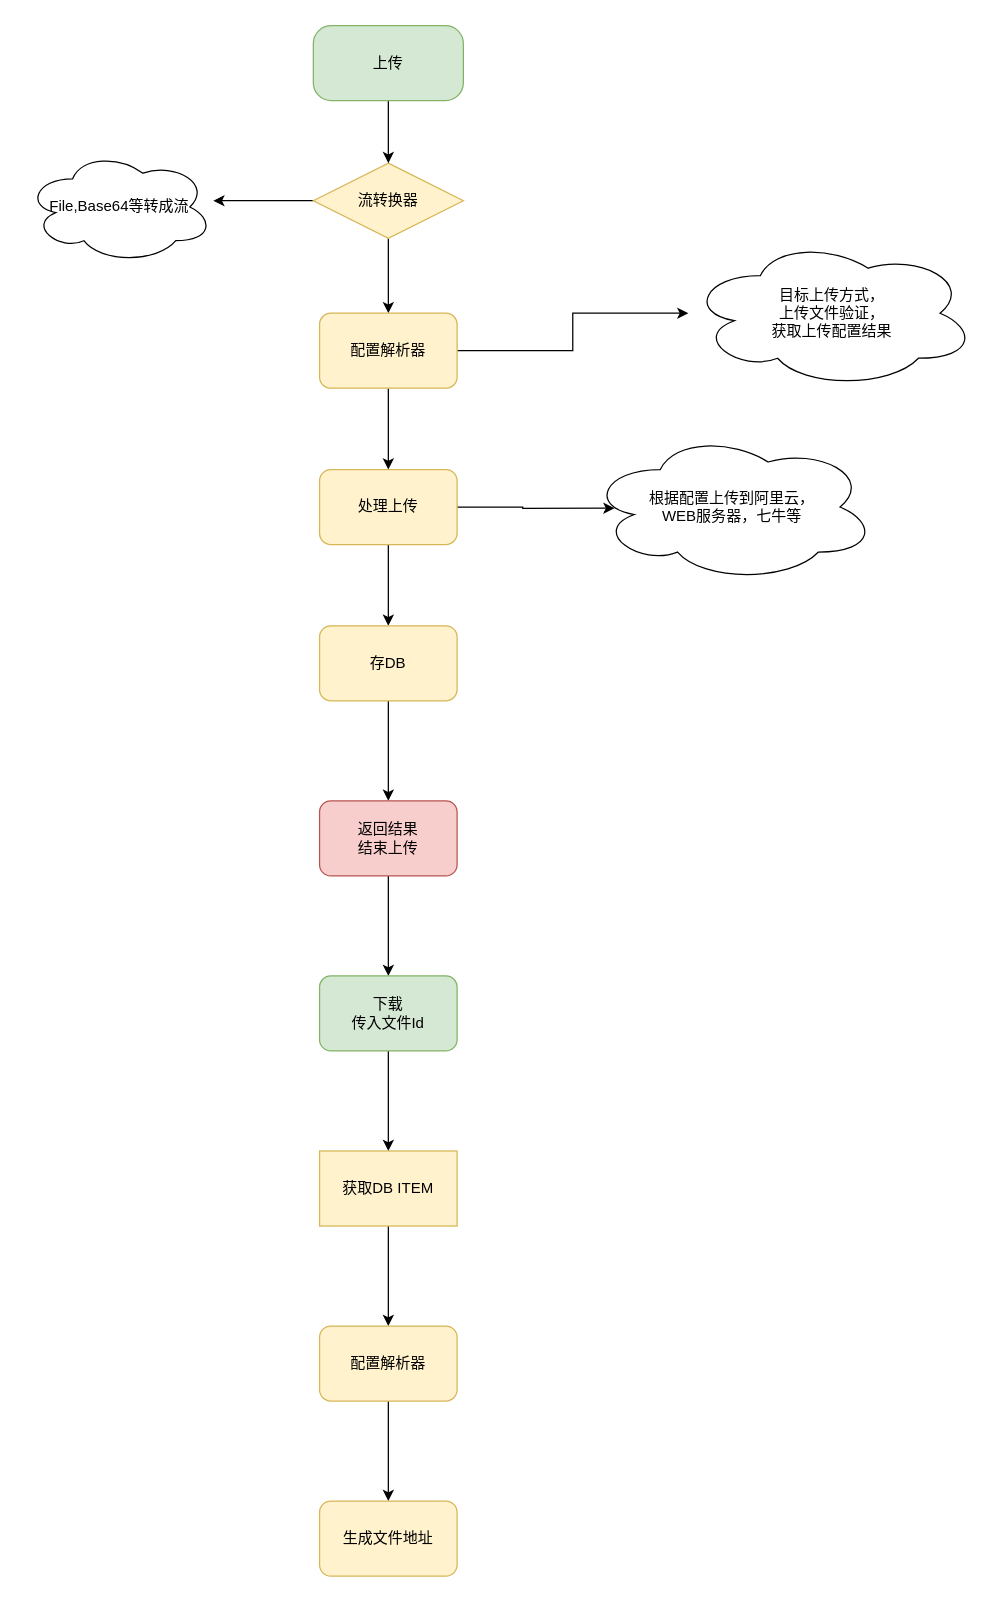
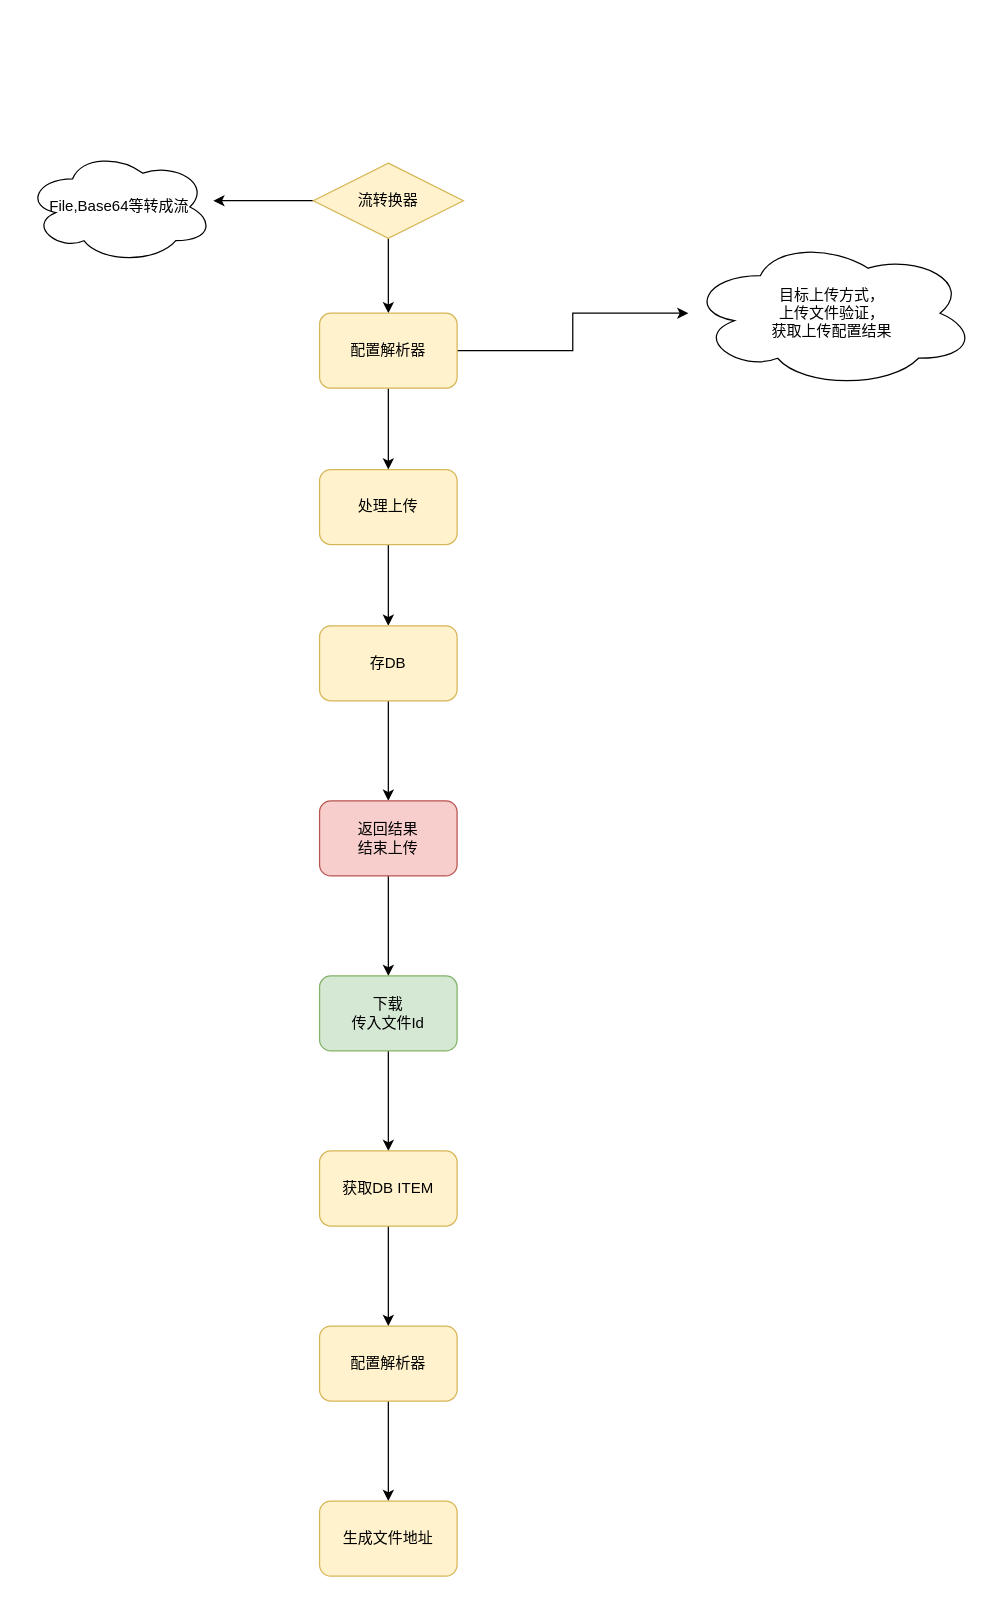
node "上传": removed
edge "上传" -> "流转换器": removed
node "根据配置上传到阿里云， WEB服务器，七牛等": removed
edge "处理上传" -> "根据配置上传到阿里云， WEB服务器，七牛等": removed
node "获取DB ITEM": shape rectangle -> rounded rectangle
